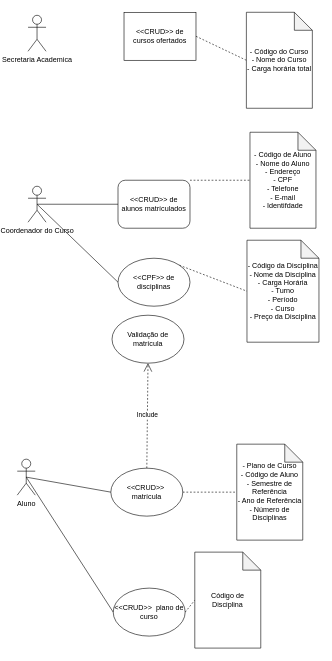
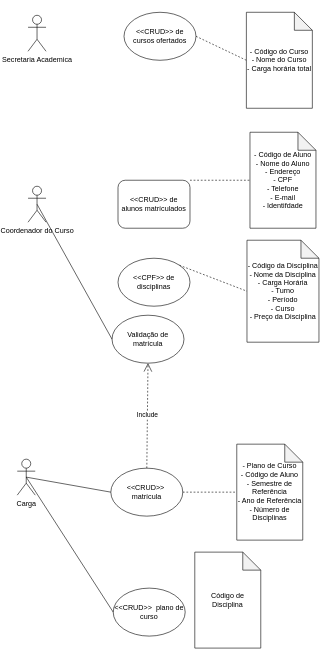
node "<<CRUD>> de cursos ofertados": shape rectangle -> ellipse
edge "Coordenador do Curso" -- "<<CRUD>> de alunos matrículados": removed
edge "Coordenador do Curso" -- "<<CPF>> de disciplinas": removed
edge "Coordenador do Curso" -- "Validação de matrícula": added
node "Aluno": label "Aluno" -> "Carga"
edge "Código de Disciplina" -- "<<CRUD>> plano de curso": removed
